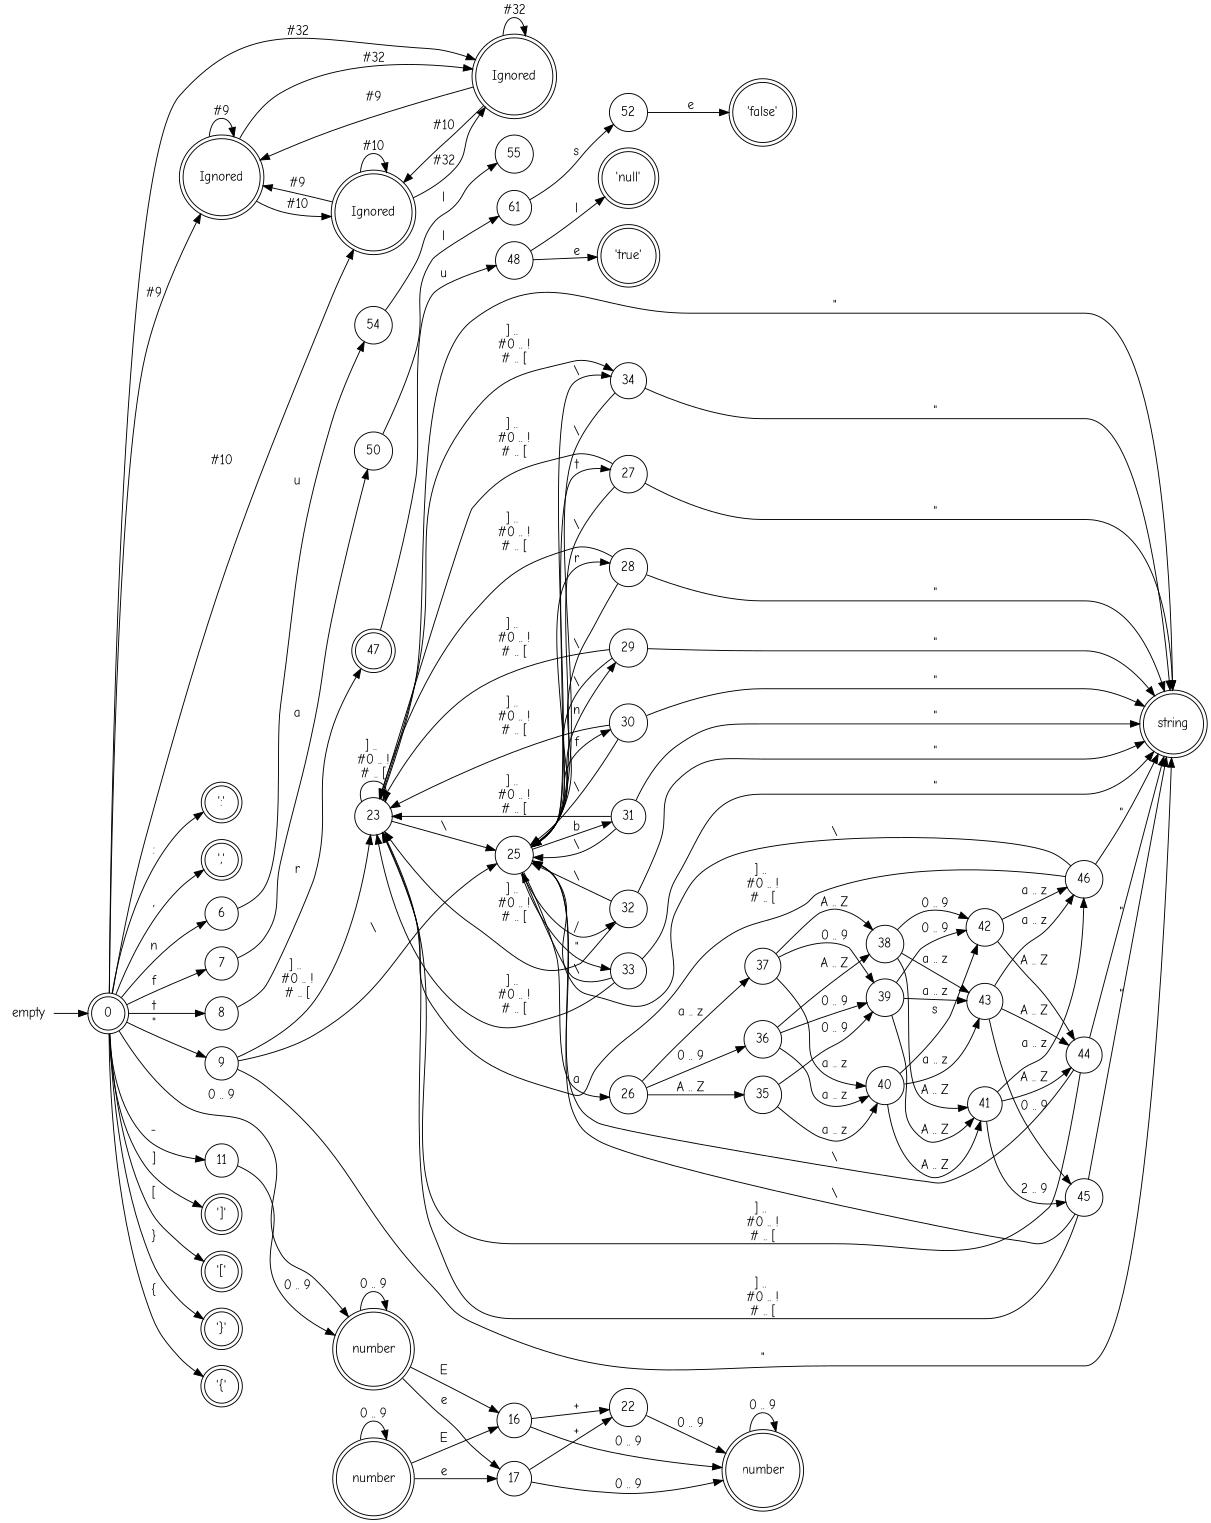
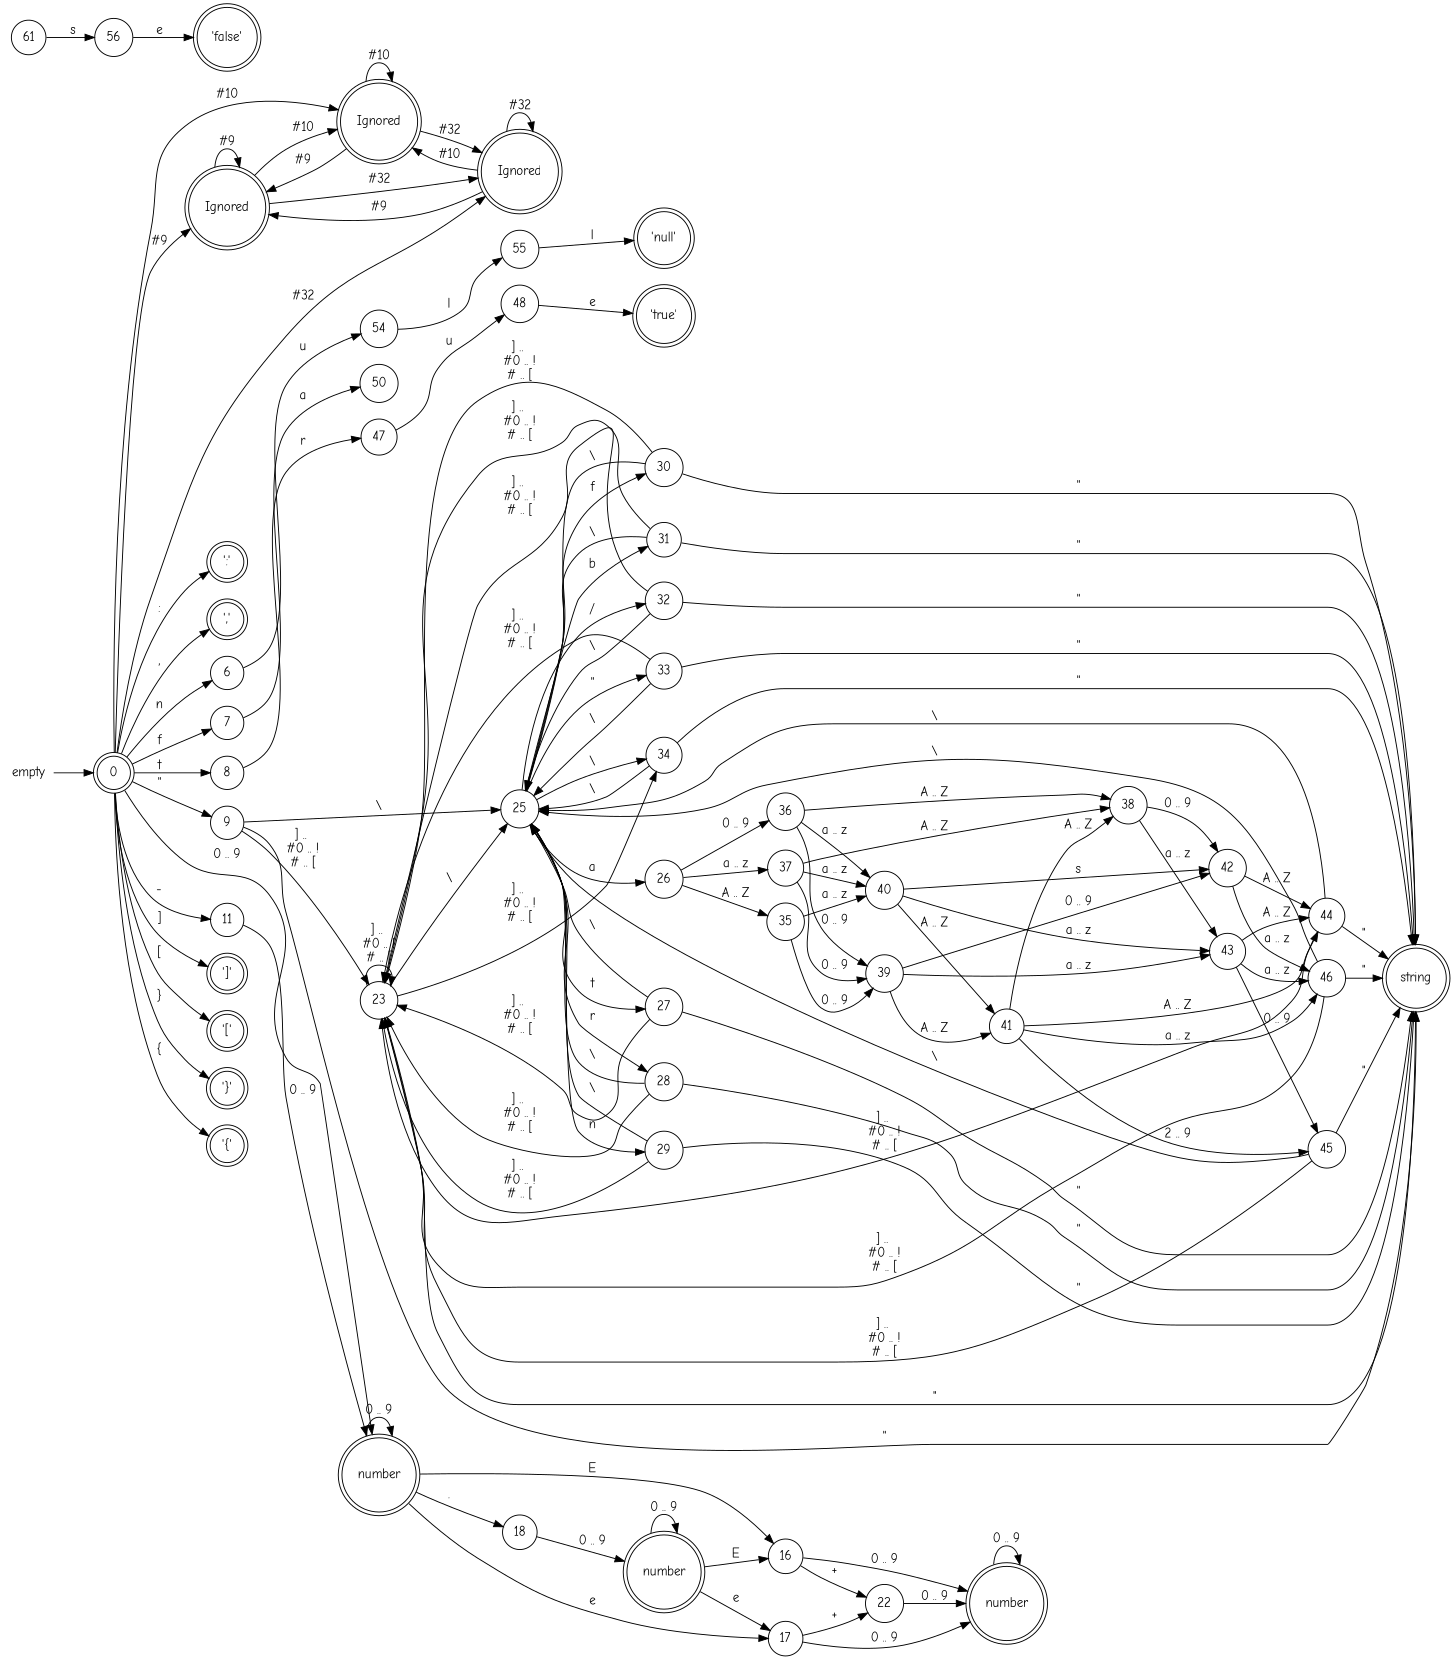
node "52": label "52" -> "56"
edge "48" -> "'null'": now "55" -> "'null'"
edge "50" -> "61": removed, label "l"
node "47": shape doublecircle -> circle
edge "38" -> "41": reversed
node "18": added
